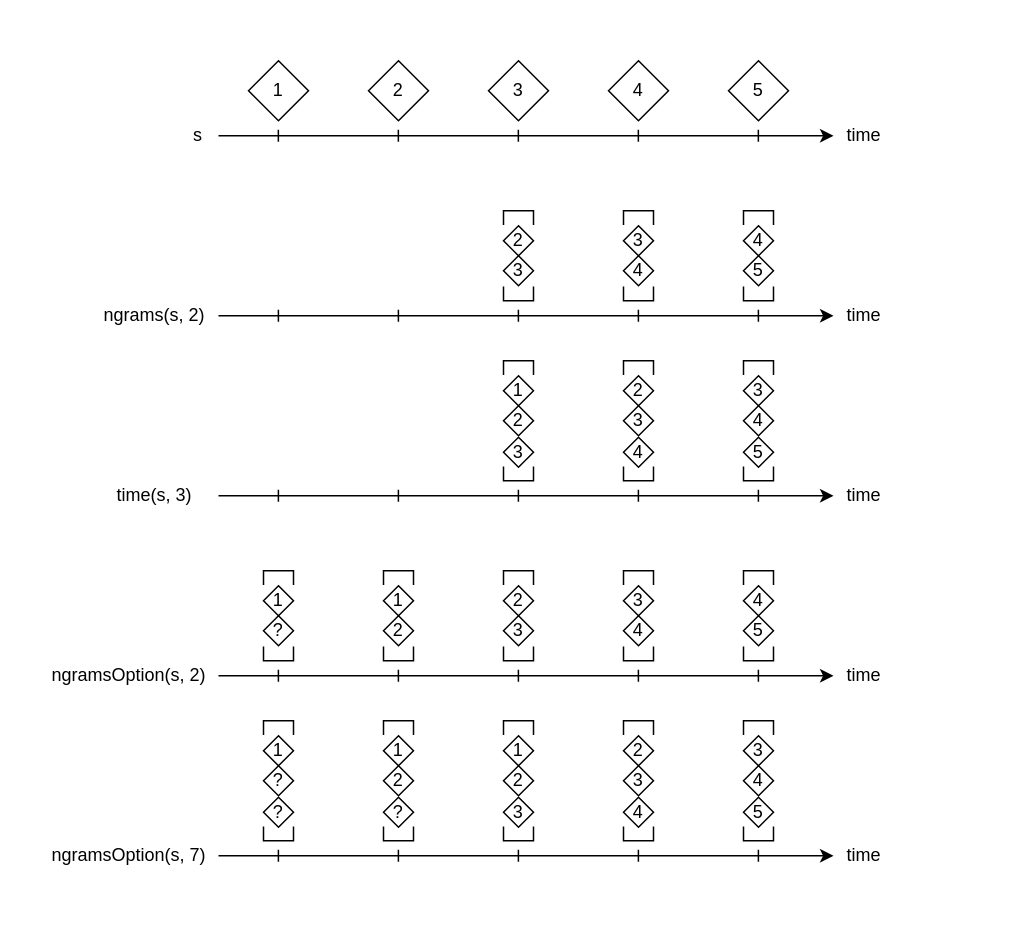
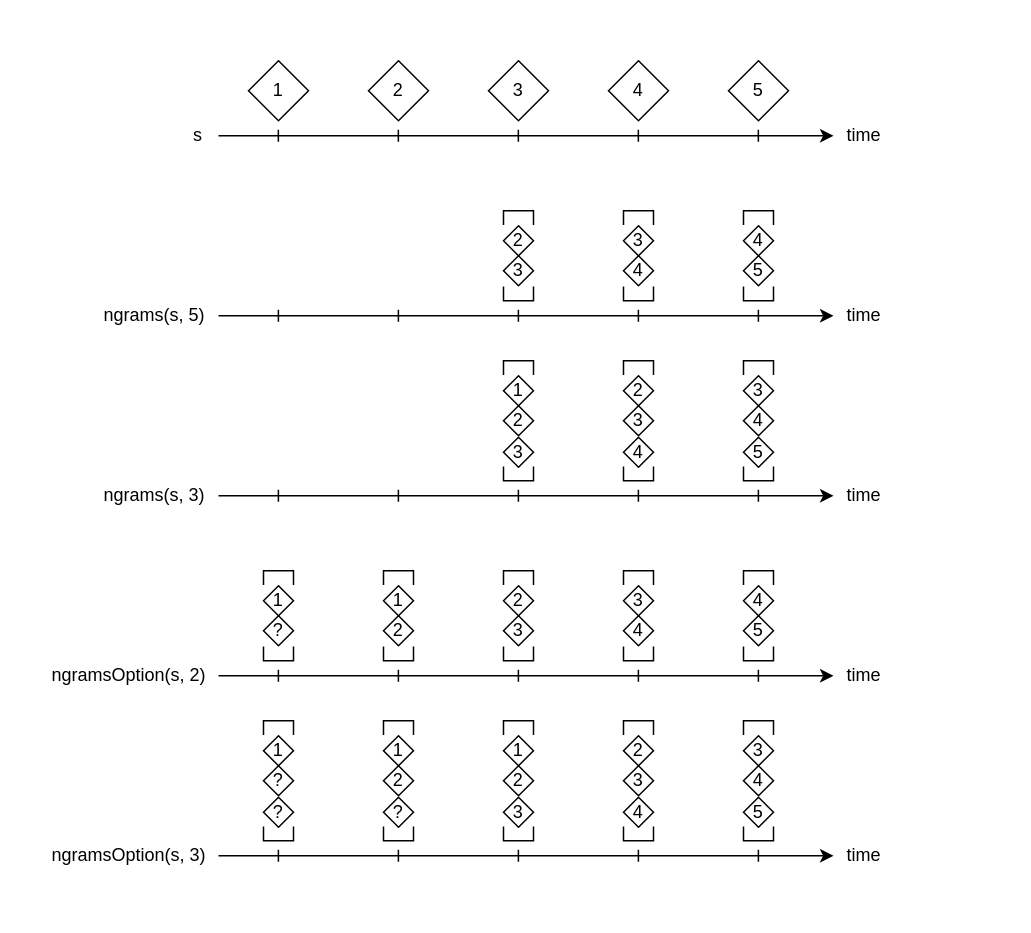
node "ngrams(s, 2)": label "ngrams(s, 2)" -> "ngrams(s, 5)"
node "time(s, 3)": label "time(s, 3)" -> "ngrams(s, 3)"
node "ngramsOption(s, 7)": label "ngramsOption(s, 7)" -> "ngramsOption(s, 3)"
